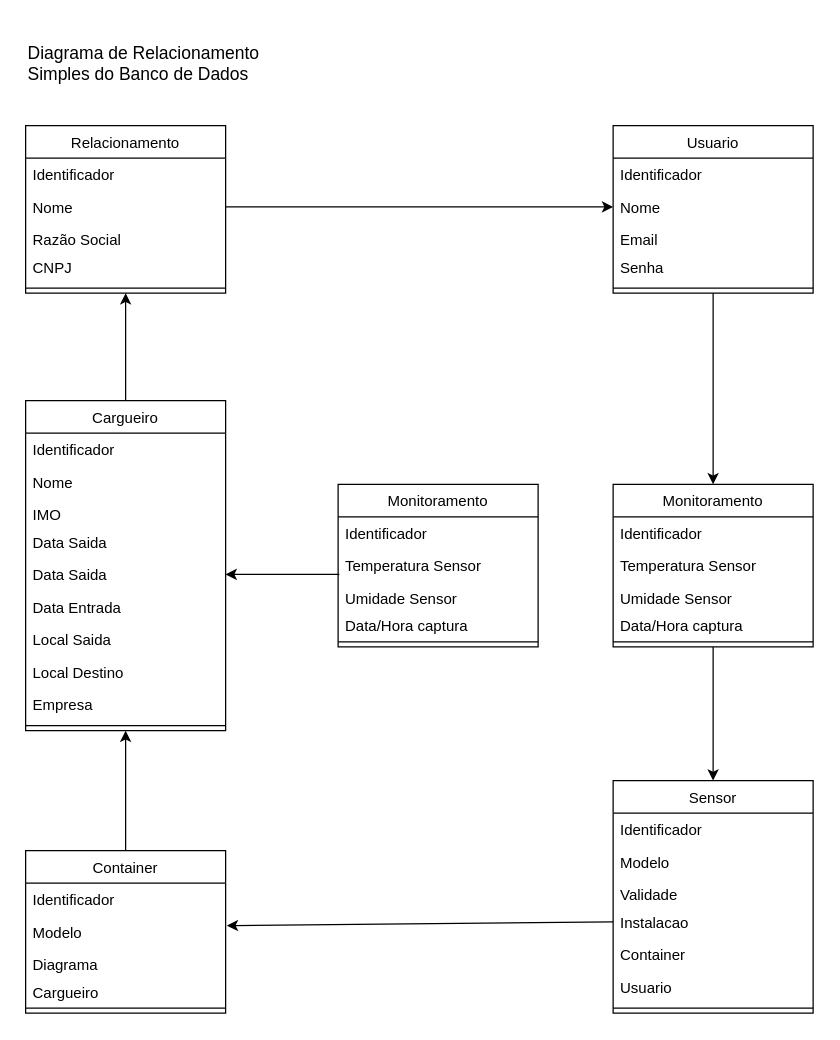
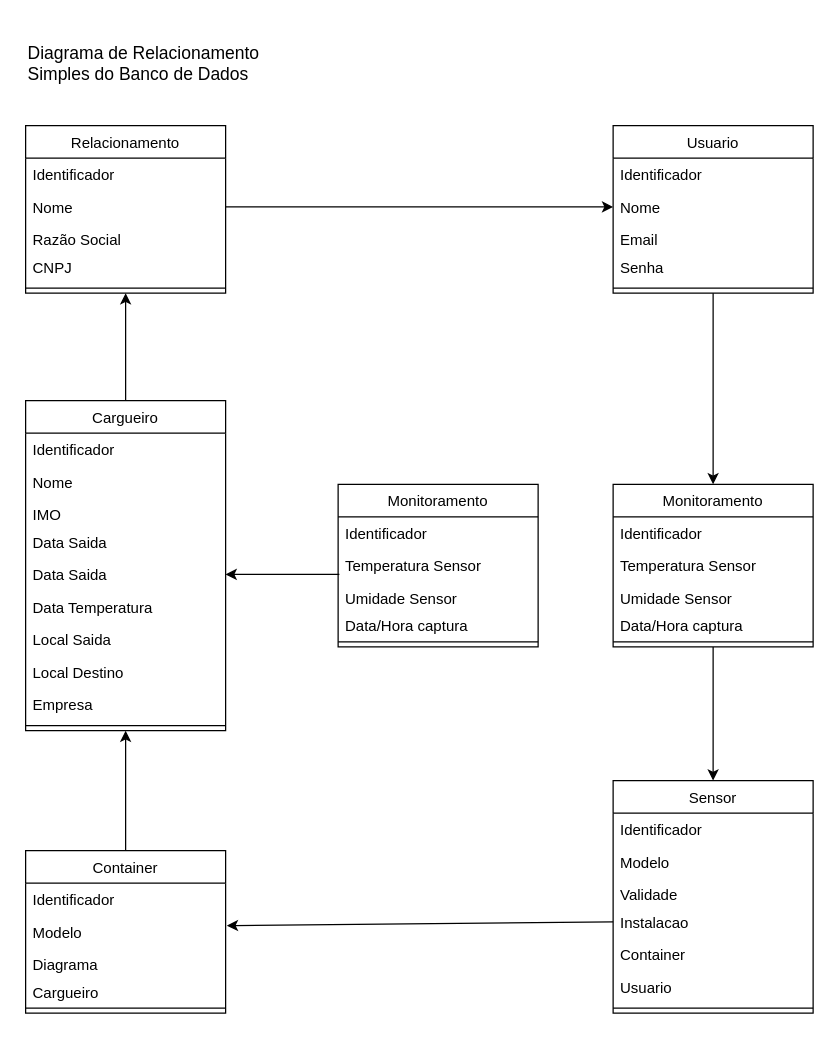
node "Data Entrada": label "Data Entrada" -> "Data Temperatura"
